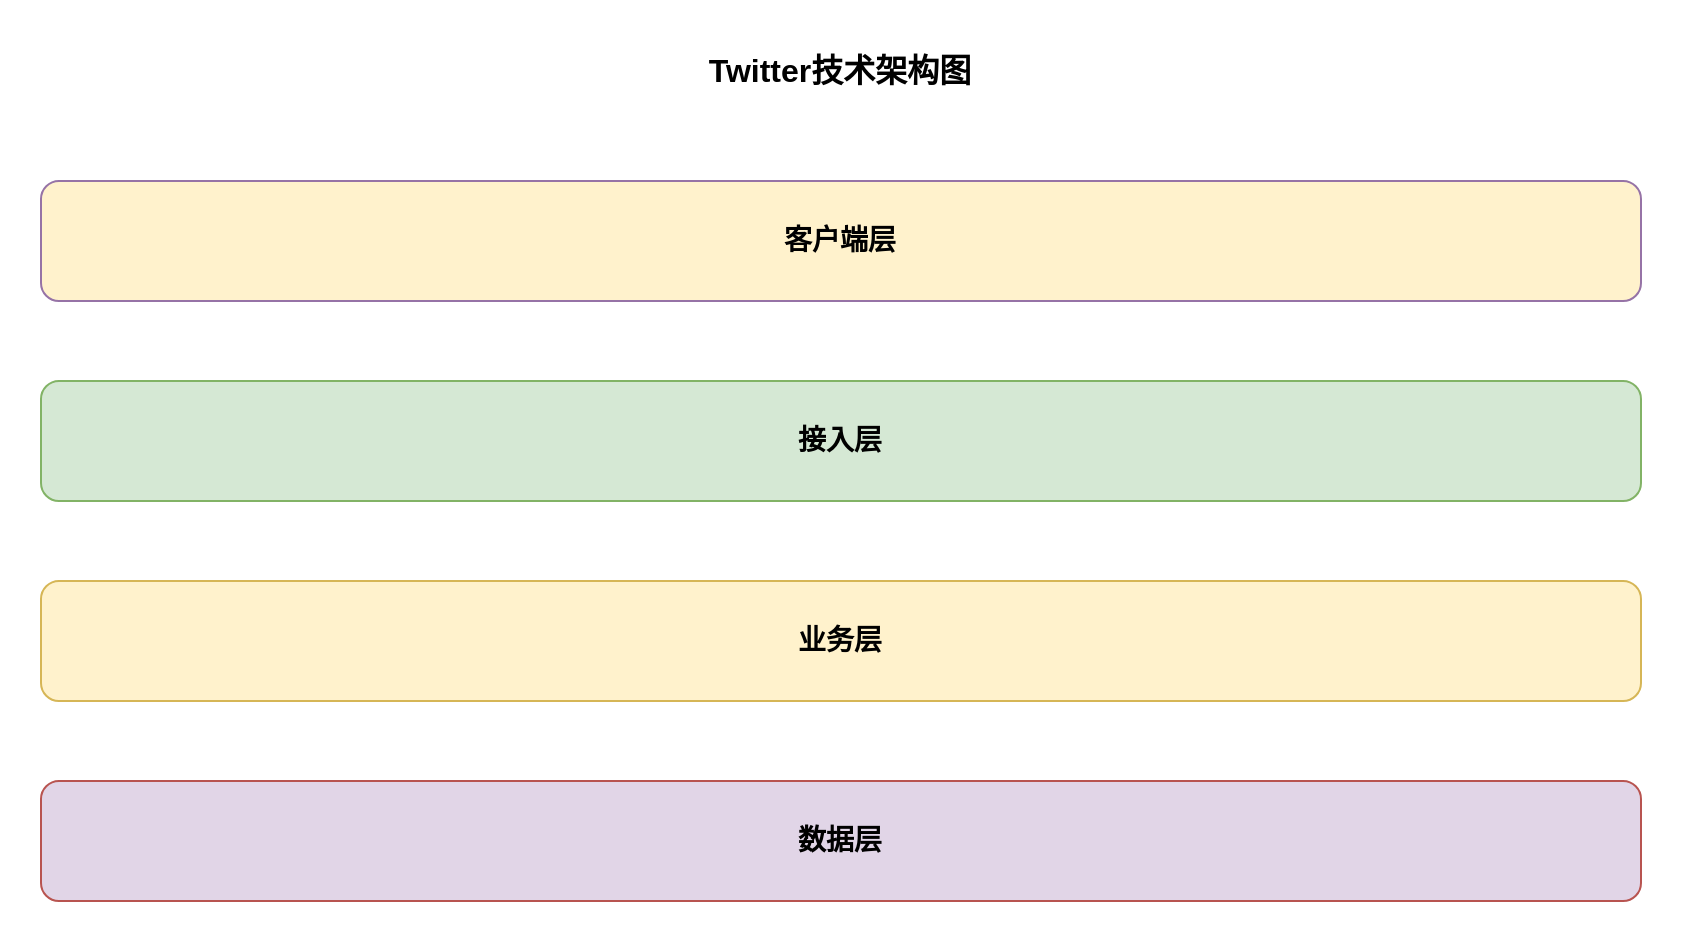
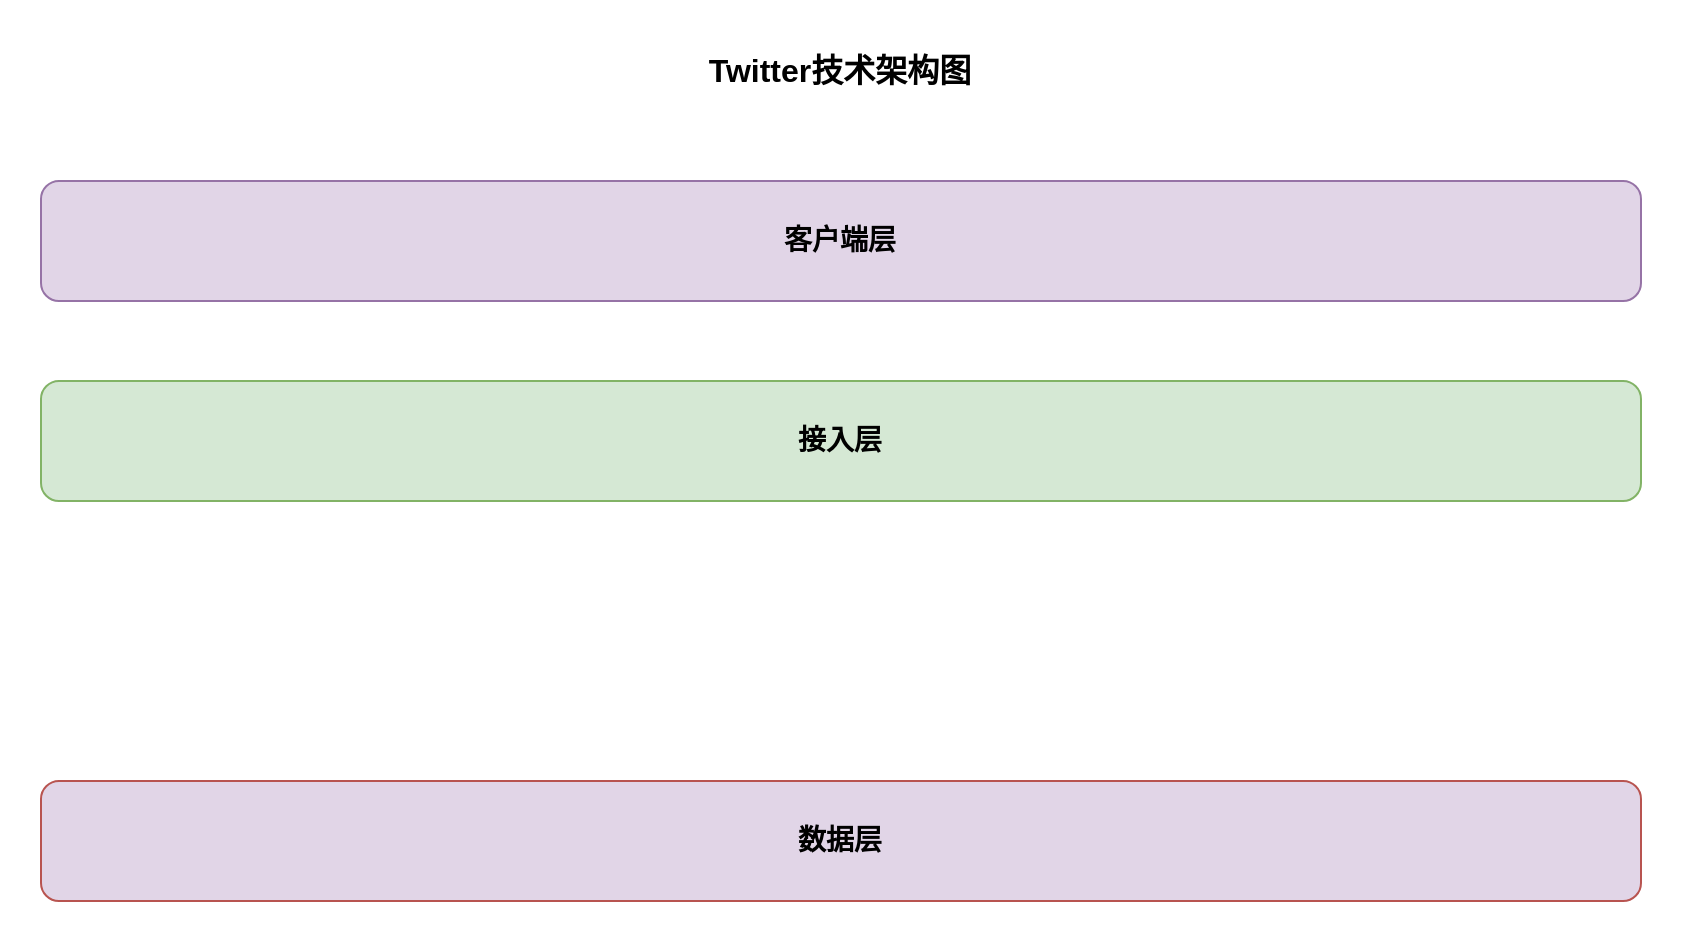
node "客户端层": fillcolor #fff2cc -> #e1d5e7
node "业务层": removed
